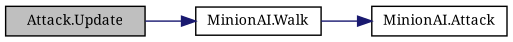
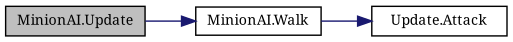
node "Attack.Update": label "Attack.Update" -> "MinionAI.Update"
node "MinionAI.Attack": label "MinionAI.Attack" -> "Update.Attack"
